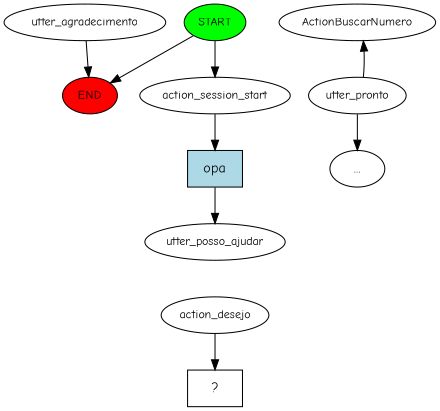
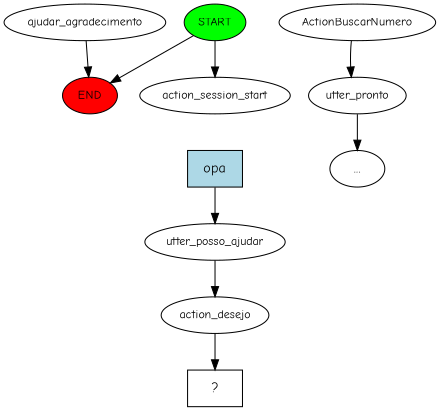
node "utter_agradecimento": label "utter_agradecimento" -> "ajudar_agradecimento"
edge "utter_pronto" -> "ActionBuscarNumero": reversed
edge "action_session_start" -> "opa": removed
edge "utter_posso_ajudar" -> "action_desejo": added
